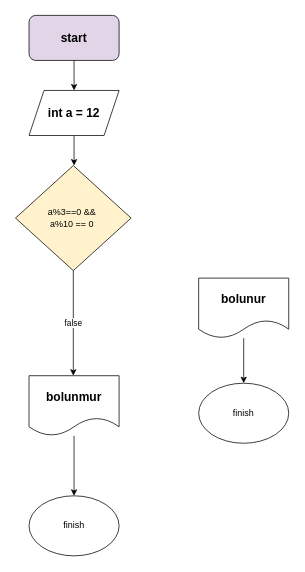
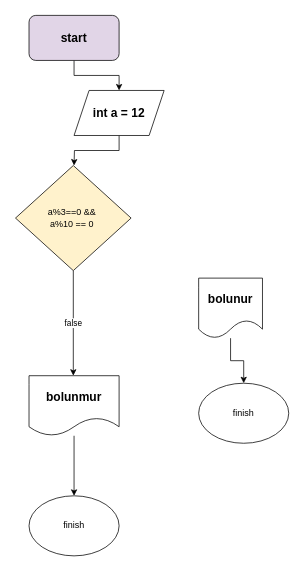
node "int a = 12": moved (74, 113) -> (119, 113)
node "bolunur": size 90x60 -> 64x60
